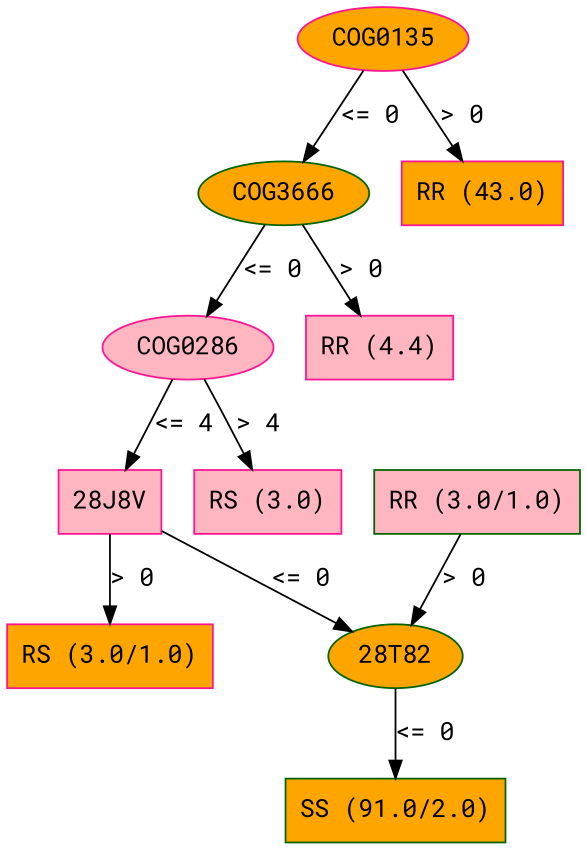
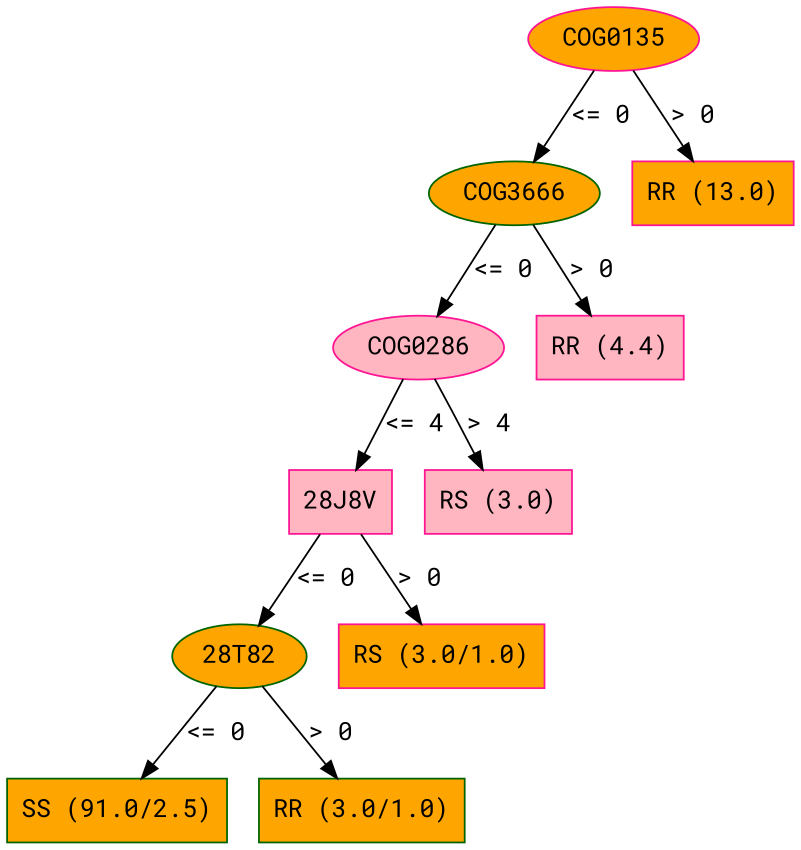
node "RR (43.0)": label "RR (43.0)" -> "RR (13.0)"
node "RR (3.0/1.0)": fillcolor lightpink -> orange
edge "RR (3.0/1.0)" -> "28T82": reversed
node "SS (91.0/2.0)": label "SS (91.0/2.0)" -> "SS (91.0/2.5)"
